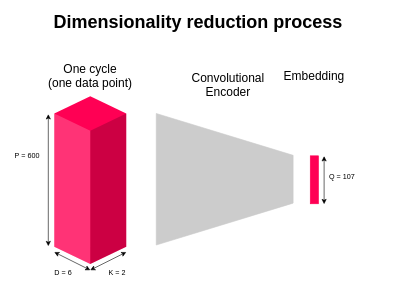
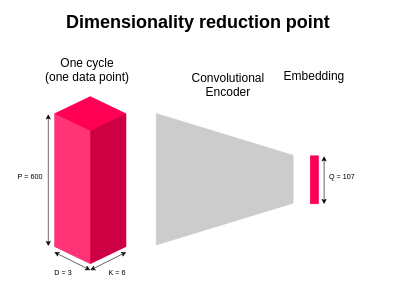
node "Dimensionality reduction process": label "Dimensionality reduction process" -> "Dimensionality reduction point"
node "One cycle (one data point)": moved (90, 75) -> (87, 69)
node "P = 600": moved (27, 156) -> (30, 177)
node "D = 6": label "D = 6" -> "D = 3"
node "K = 2": label "K = 2" -> "K = 6"
